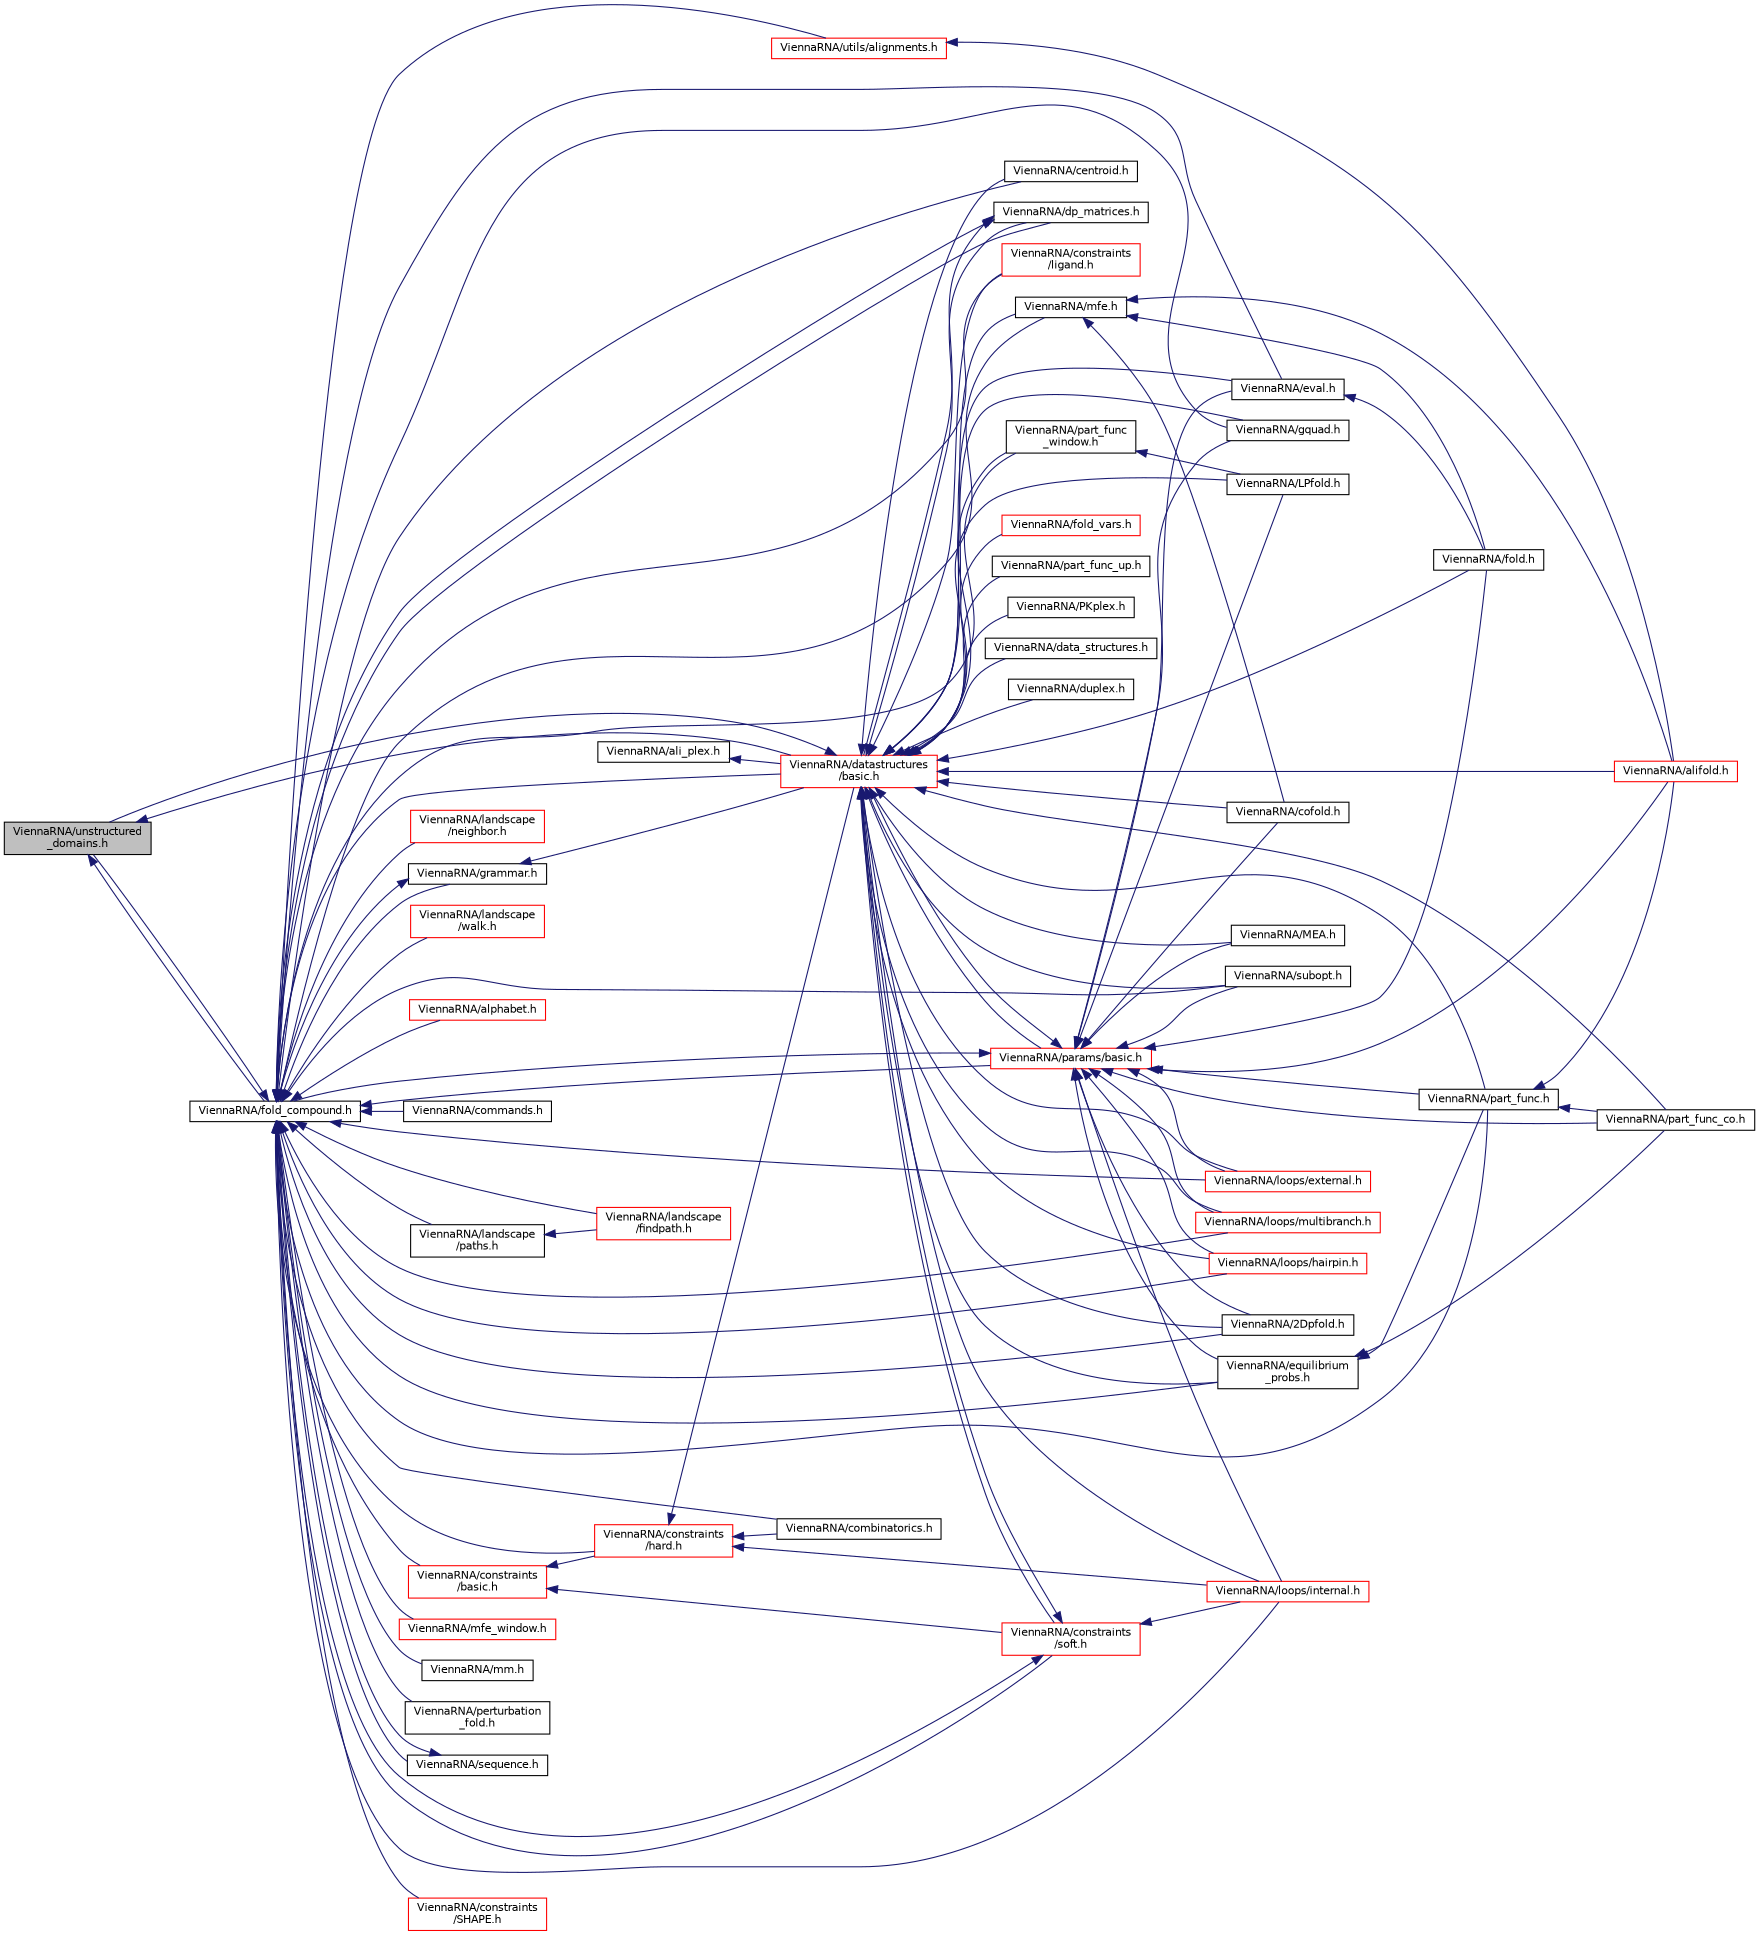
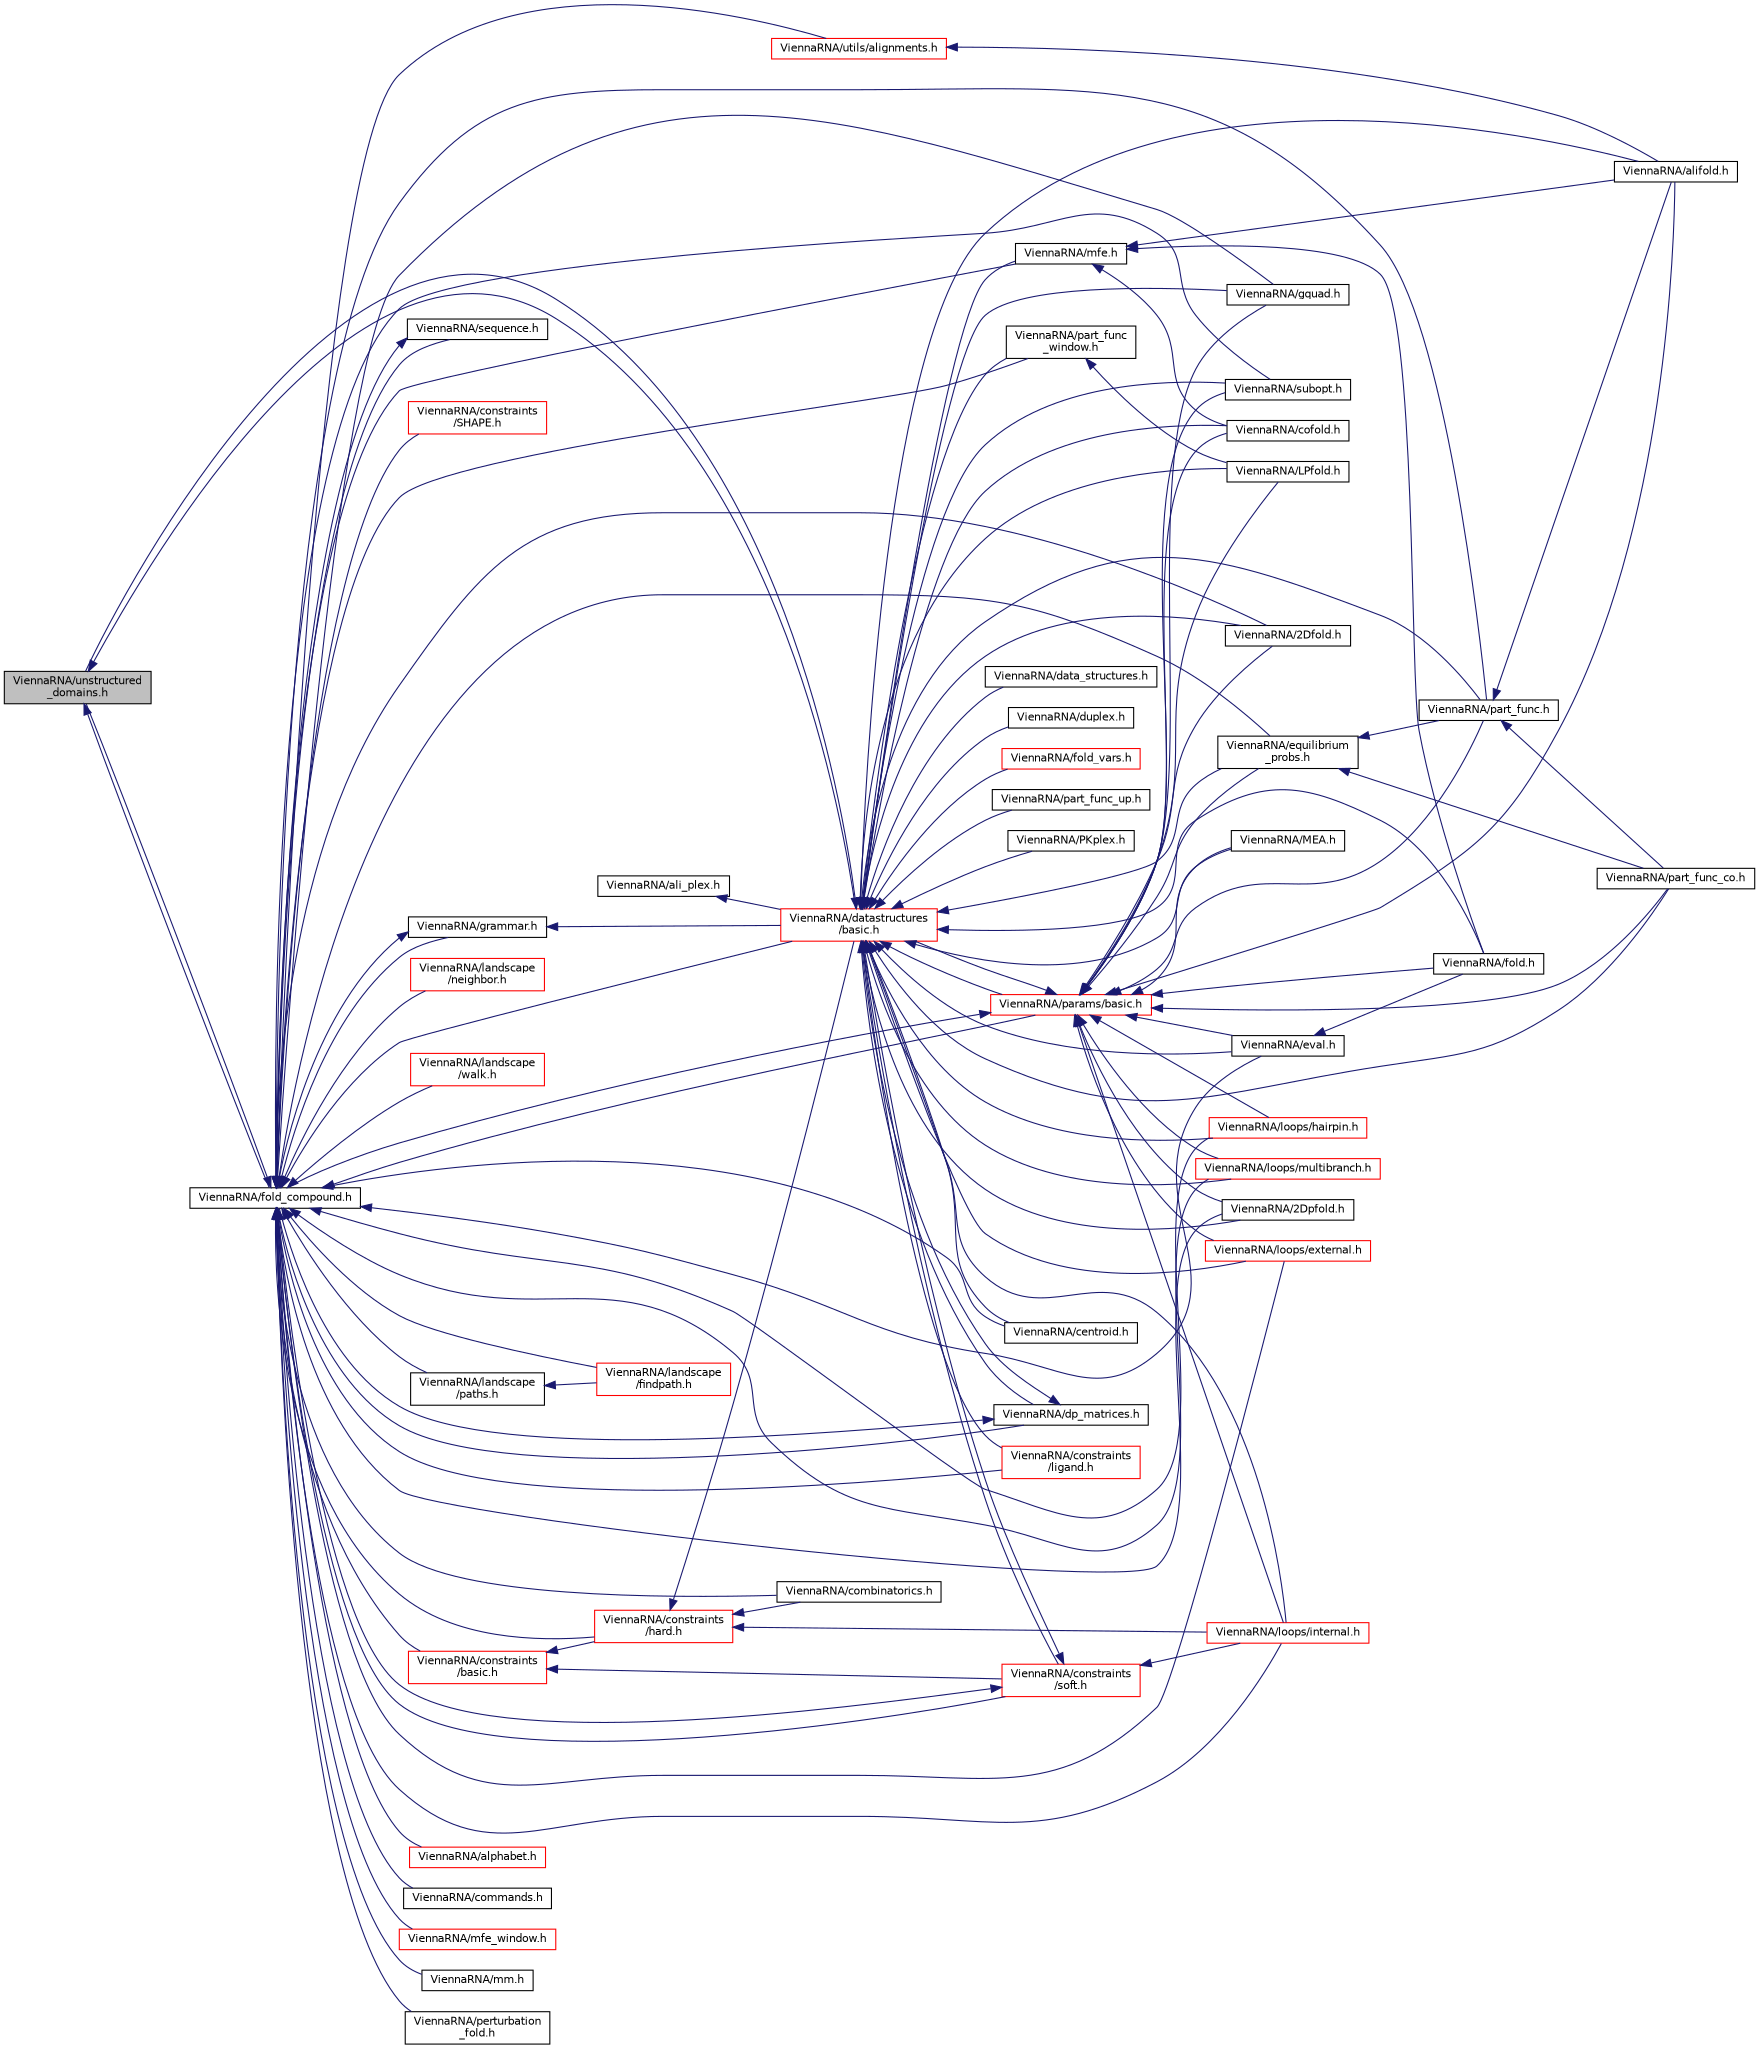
node "ViennaRNA/2Dfold.h": added
node "ViennaRNA/alifold.h": color red -> black
